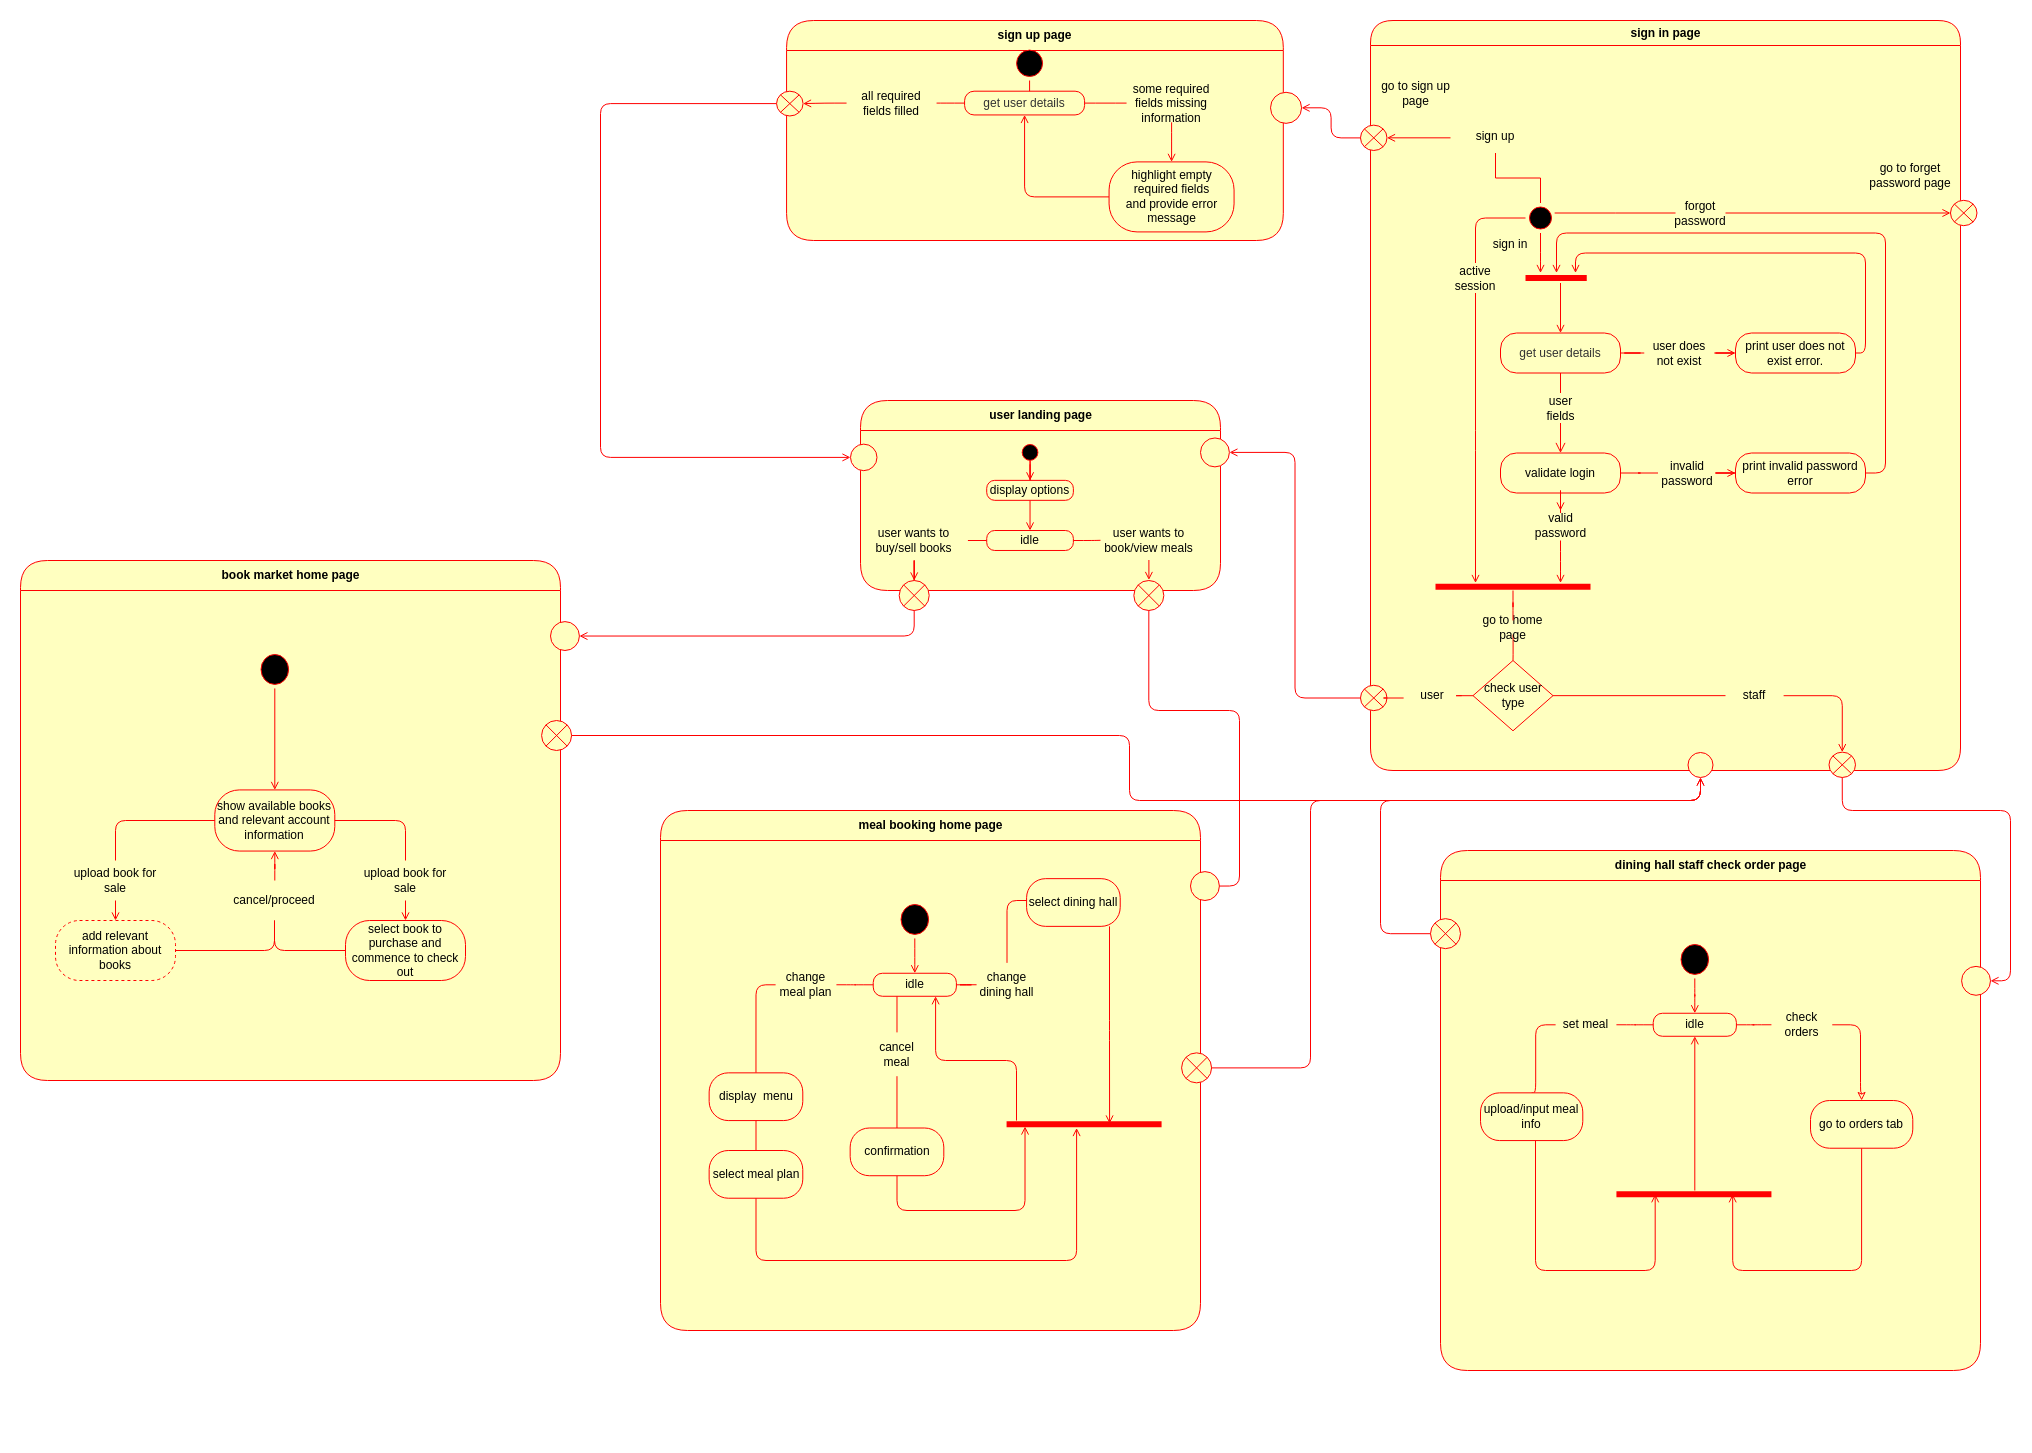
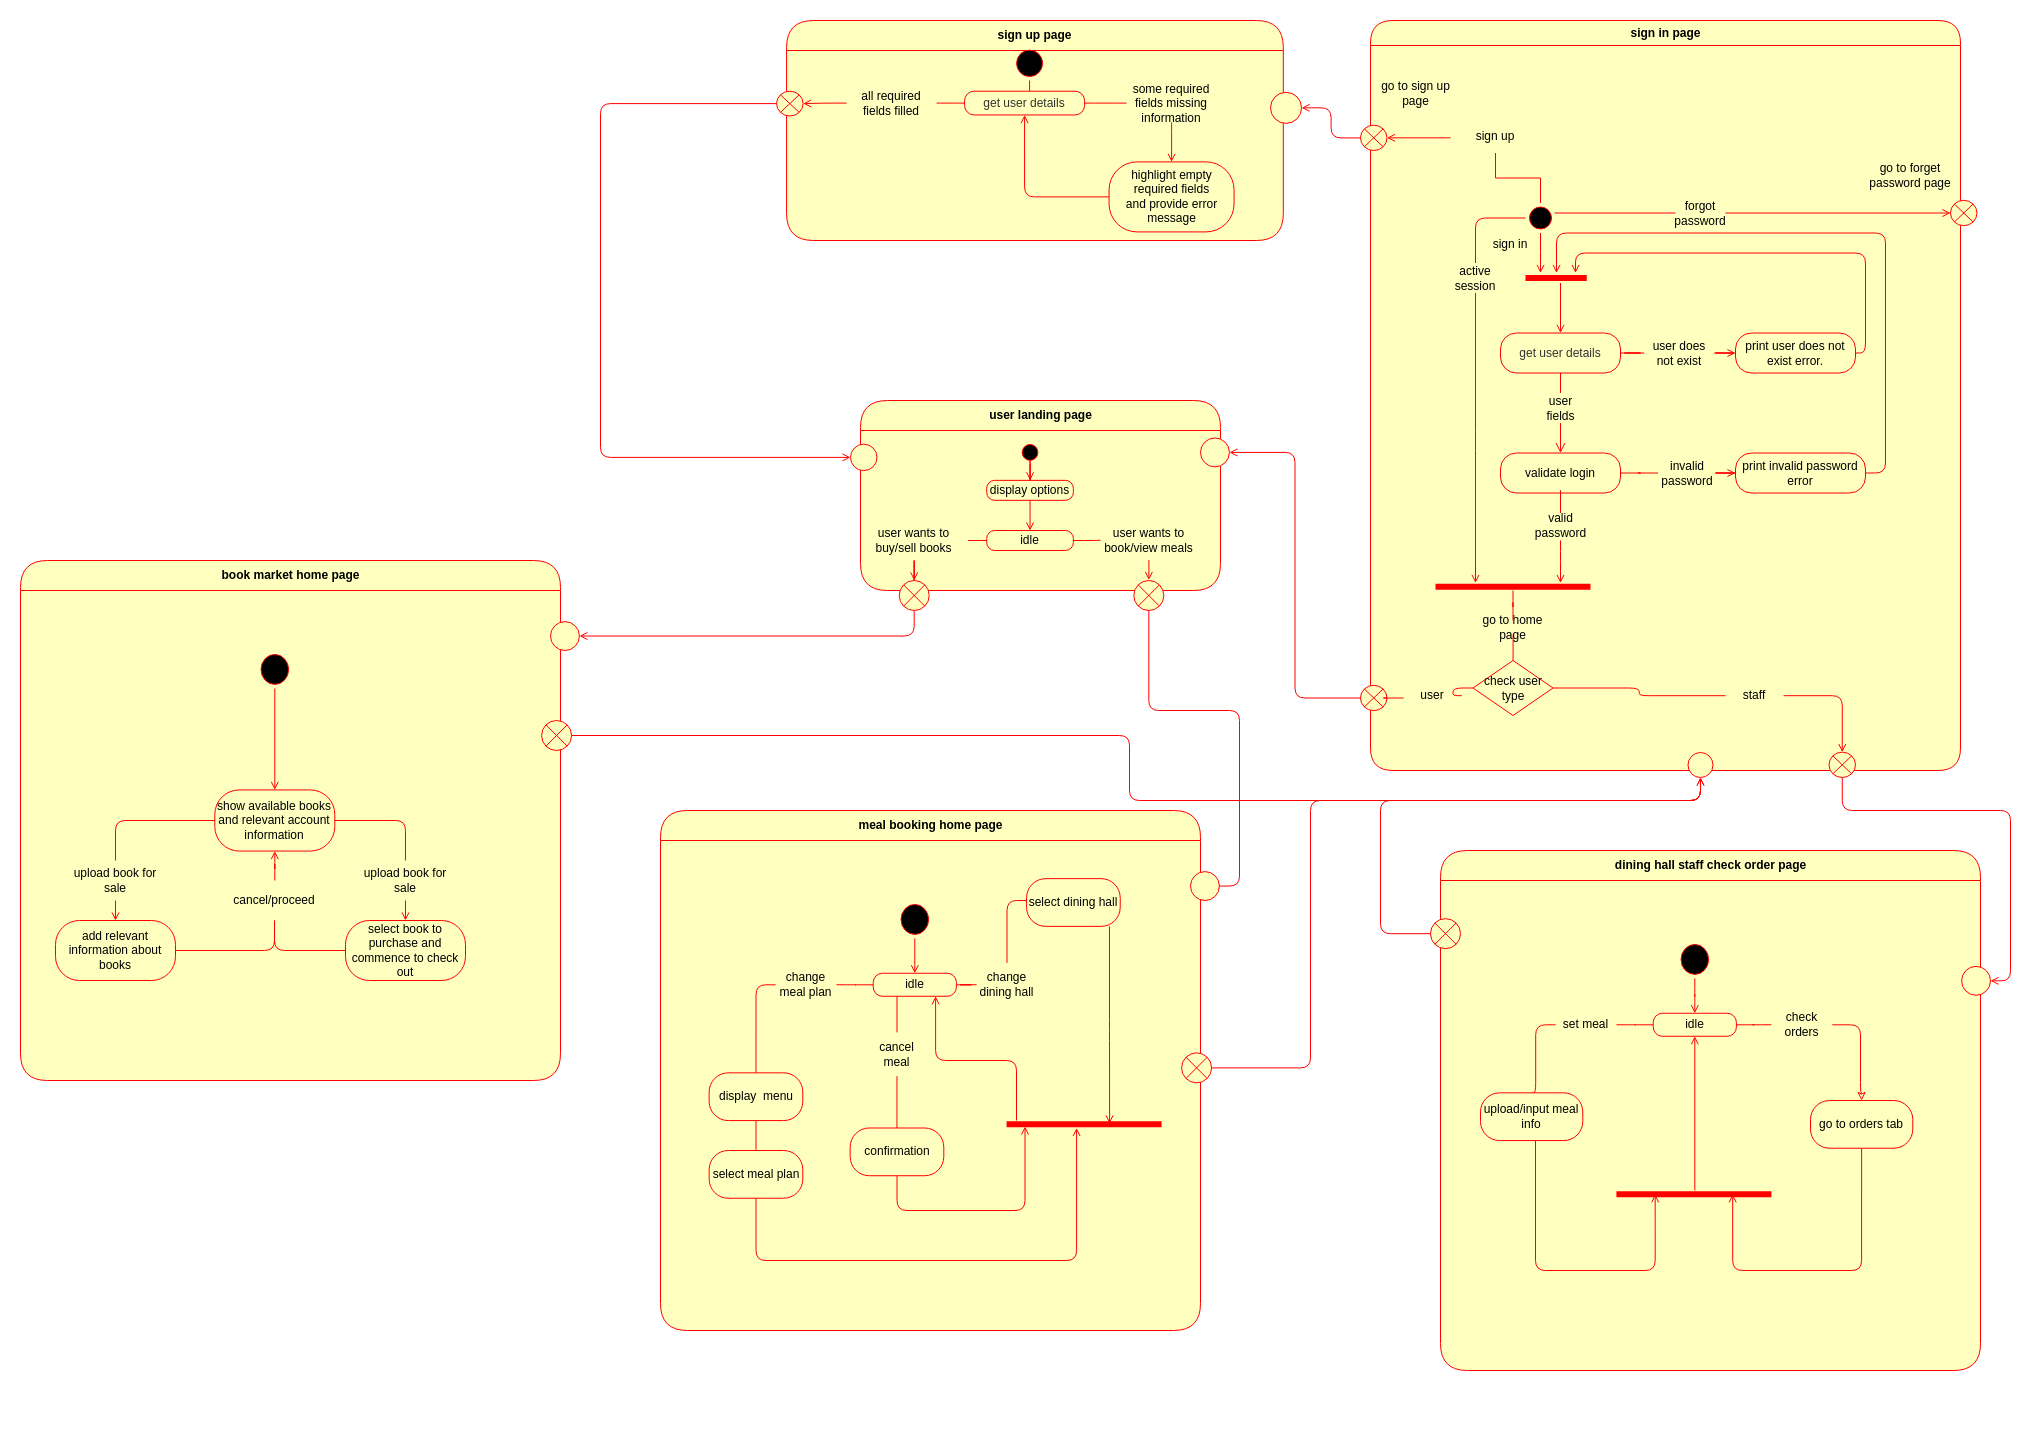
edge "validate login" -> "valid password": arrowhead open -> none
node "check user type": size 80x70 -> 80x55
node "add relevant information about books": style dashed -> solid
